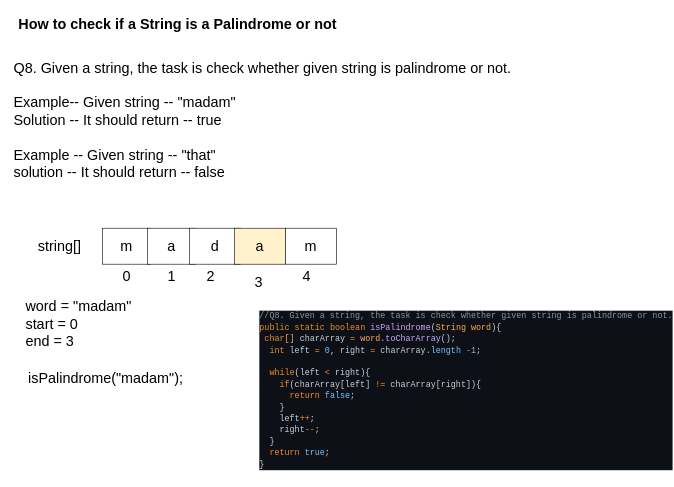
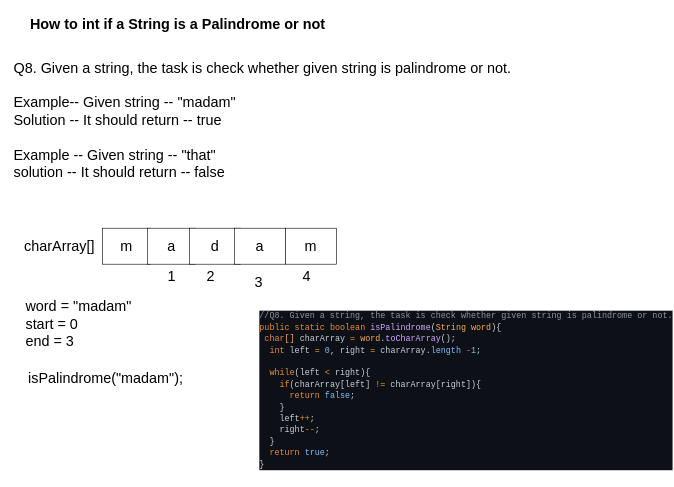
node "How to check if a String is a Palindrome or not": label "How to check if a String is a Palindrome or not" -> "How to int if a String is a Palindrome or not"
node "string[]": label "string[]" -> "charArray[]"
node "a": fillcolor #fff2cc -> #ffffff
node "0": removed
